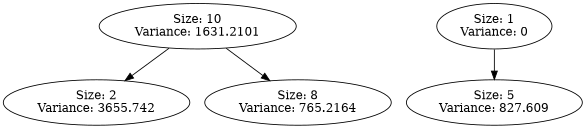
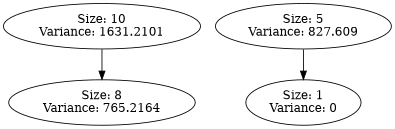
edge "Size: 1 Variance: 0" -> "Size: 5 Variance: 827.609": reversed
node "Size: 2 Variance: 3655.742": removed
